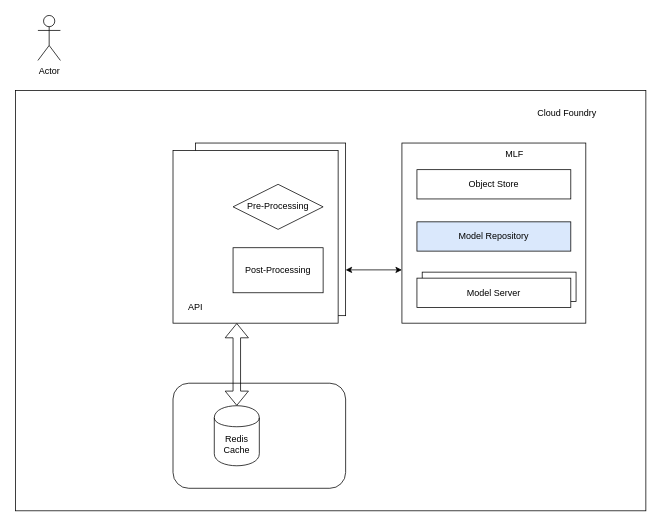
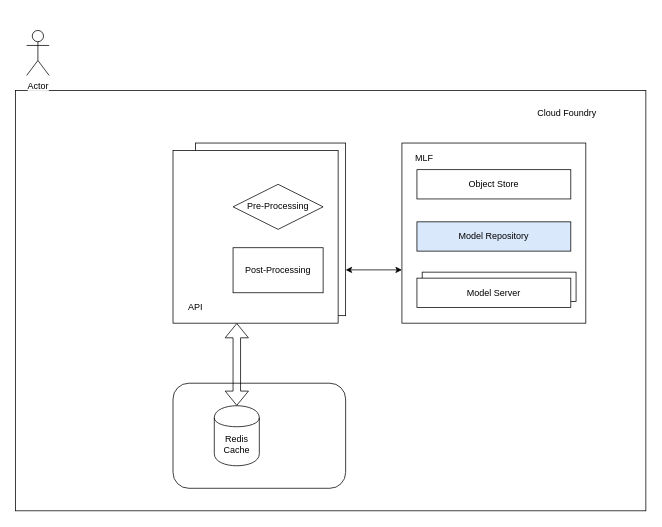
node "Actor": moved (49, 38) -> (38, 53)
node "MLF": moved (514, 154) -> (424, 158)
